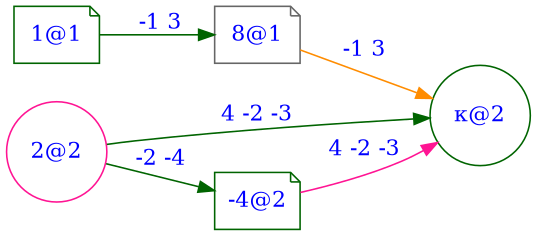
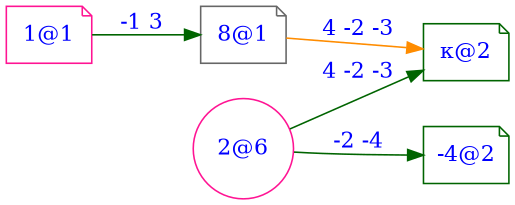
node "1@1": color darkgreen -> deeppink
edge "8@1" -> "κ@2": label "-1 3" -> "4 -2 -3"
node "κ@2": shape circle -> note
node "2@2": label "2@2" -> "2@6"
edge "-4@2" -> "κ@2": removed, label "4 -2 -3"
